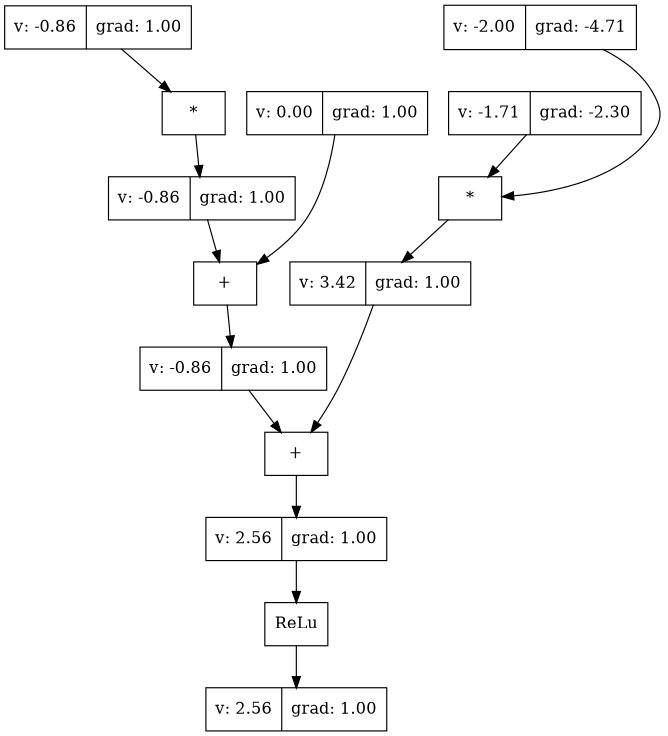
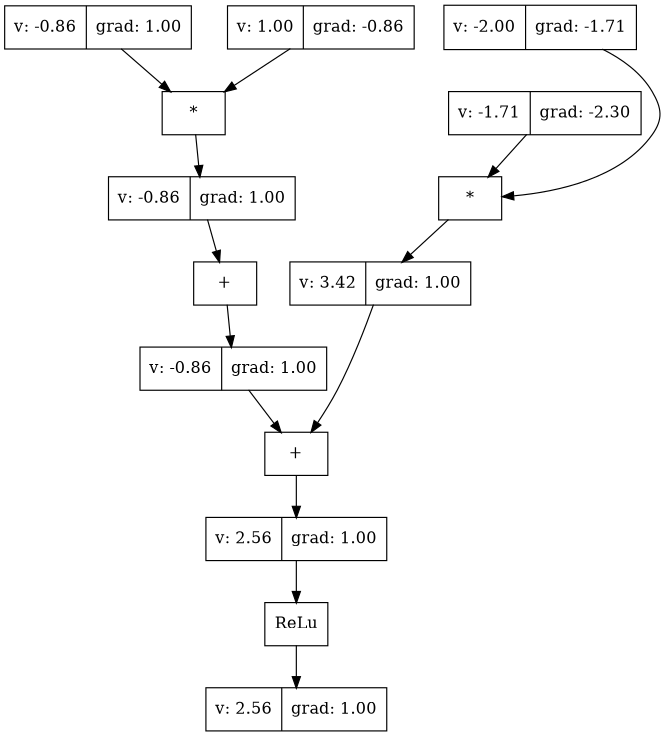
node "v: 1.00": added
node "v: -2.00": text "grad: -4.71" -> "grad: -1.71"
node "v: 0.00": removed
